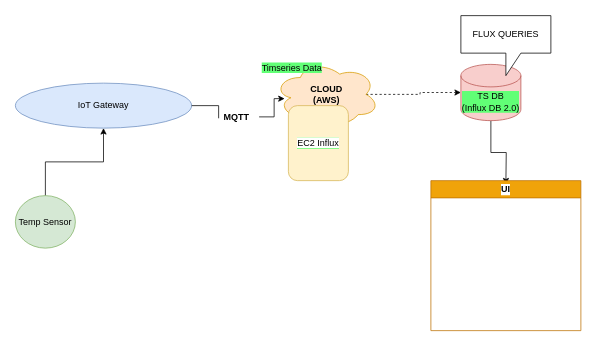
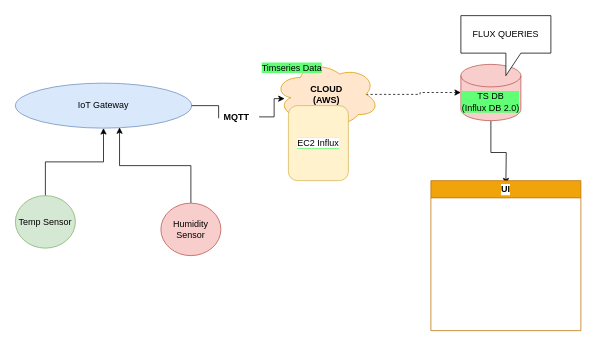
edge "Humidity Sensor" -> "IoT Gateway": added
node "Humidity Sensor": added
